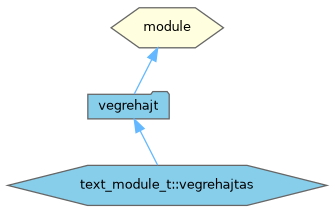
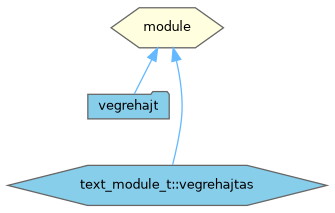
edge "text_module_t::vegrehajtas" -> "vegrehajt": now "text_module_t::vegrehajtas" -> "module"
